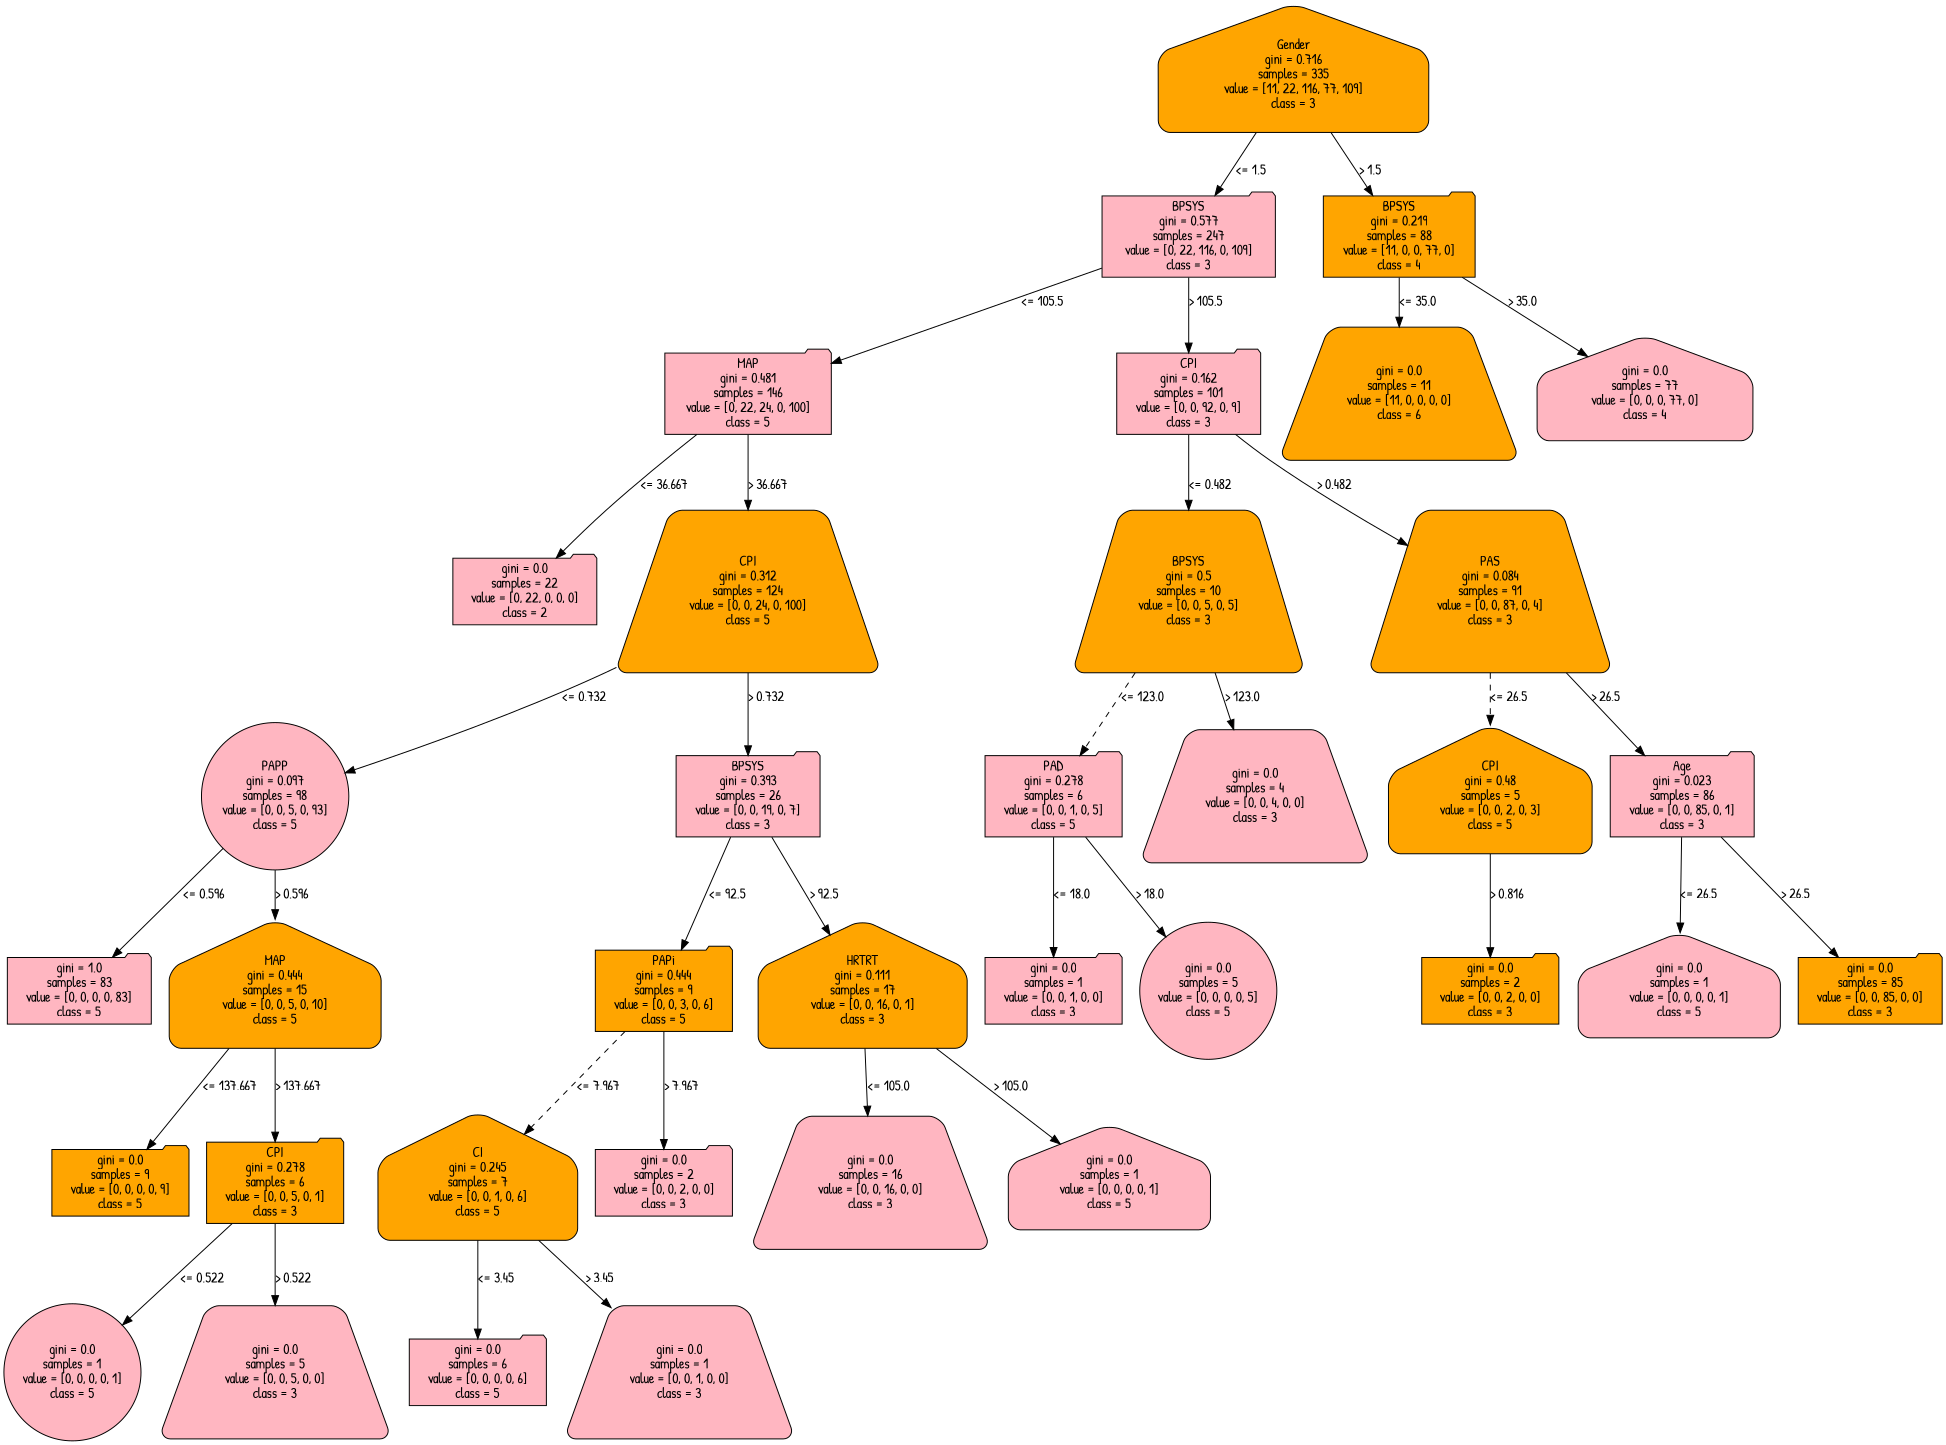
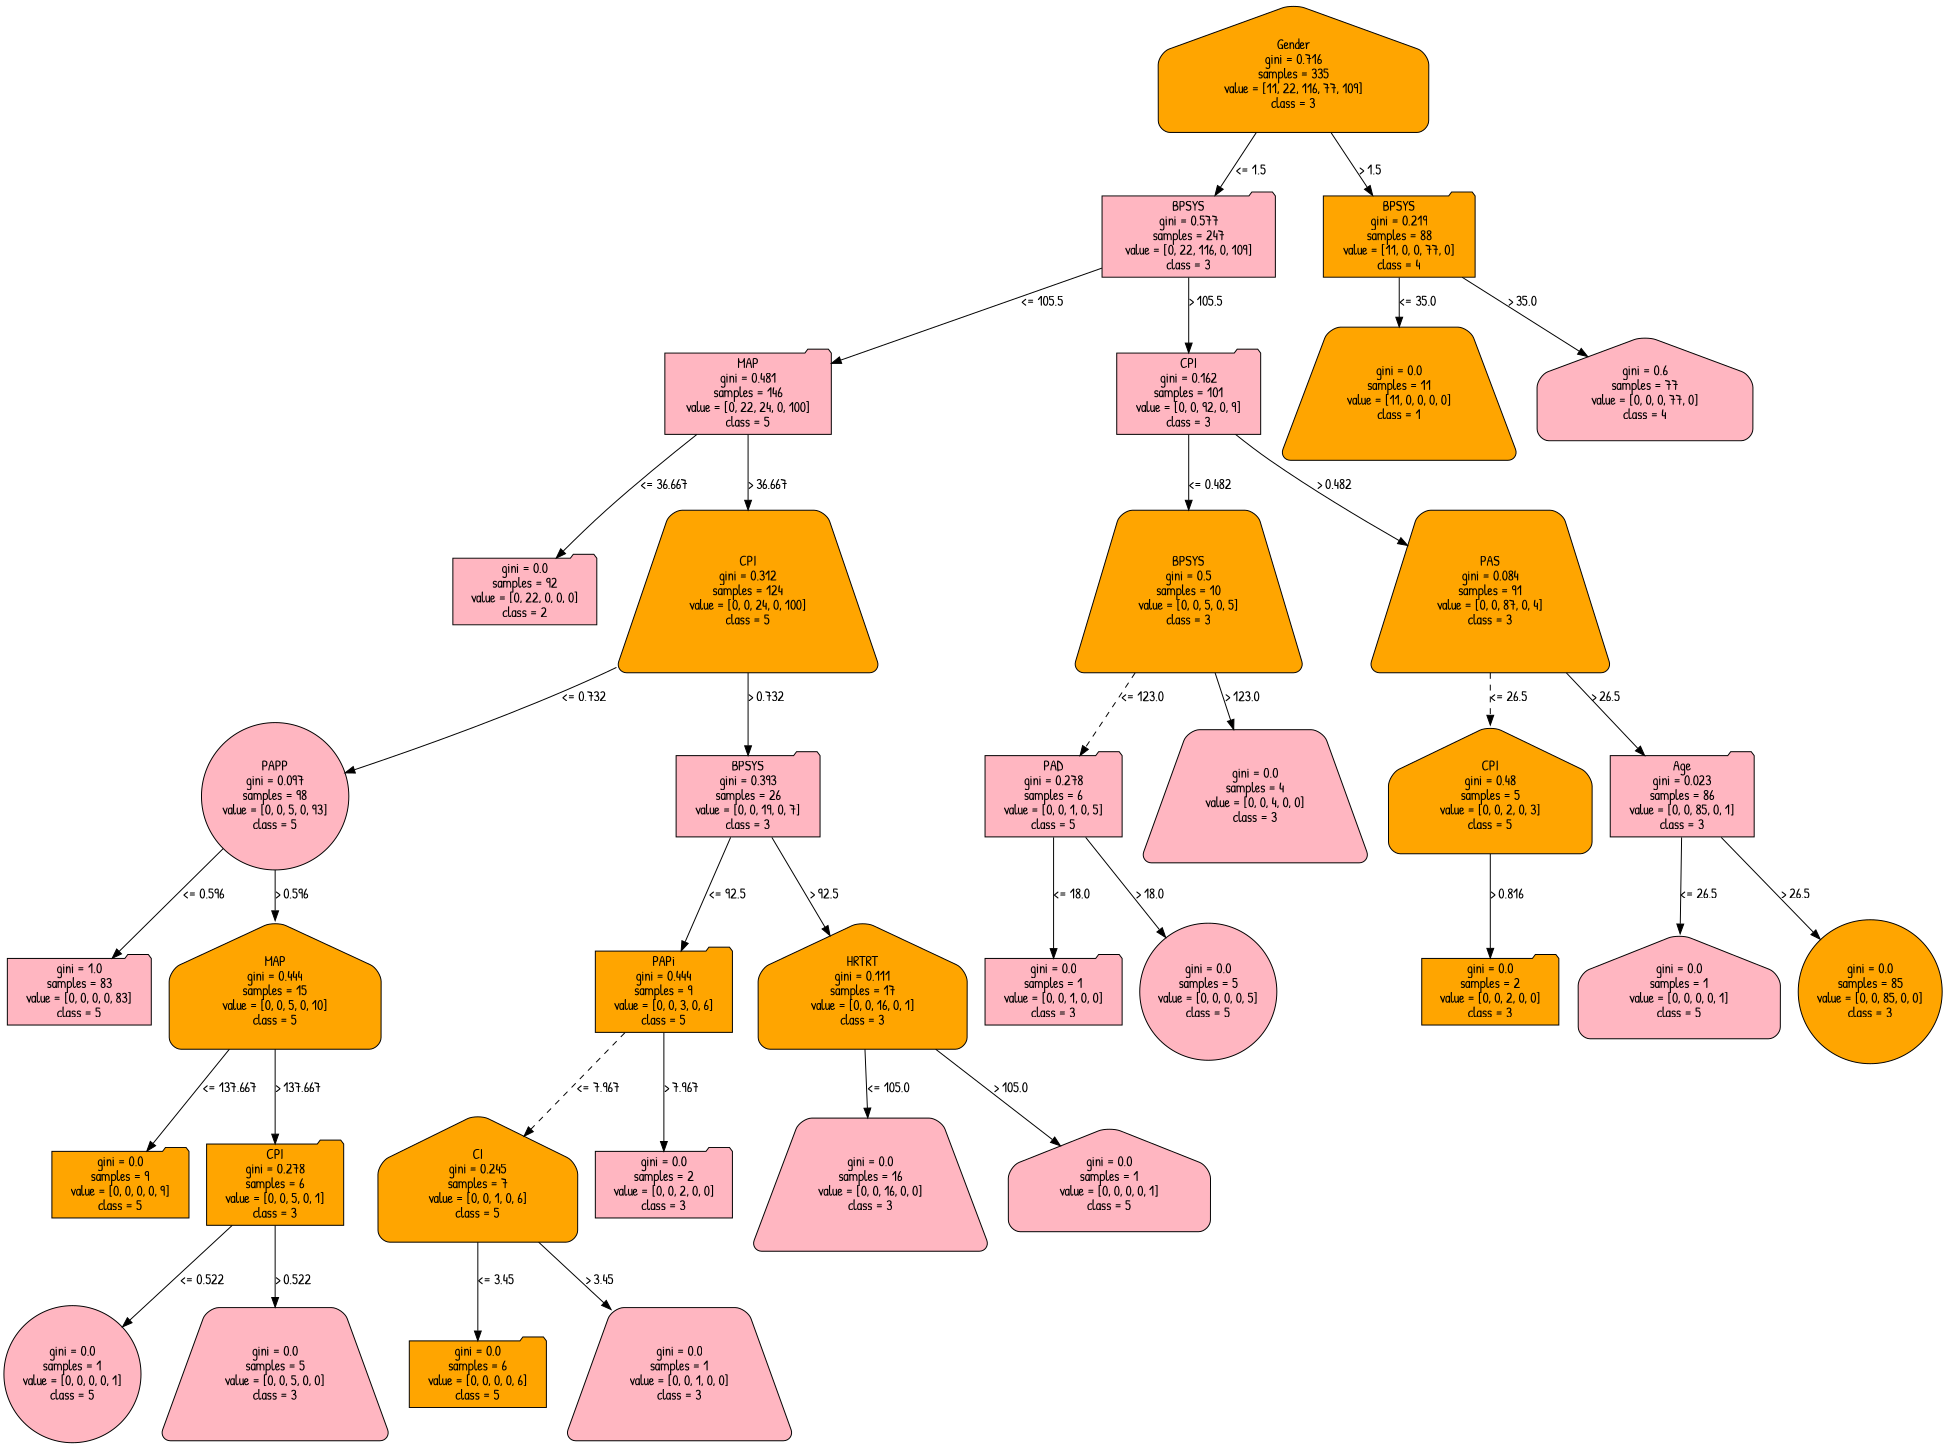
node "gini = 0.0 samples = 11 value = [11, 0, 0, 0, 0] class = 6": label "gini = 0.0 samples = 11 value = [11, 0, 0, 0, 0] class = 6" -> "gini = 0.0 samples = 11 value = [11, 0, 0, 0, 0] class = 1"
node "gini = 0.0 samples = 77 value = [0, 0, 0, 77, 0] class = 4": label "gini = 0.0 samples = 77 value = [0, 0, 0, 77, 0] class = 4" -> "gini = 0.6 samples = 77 value = [0, 0, 0, 77, 0] class = 4"
node "gini = 0.0 samples = 22 value = [0, 22, 0, 0, 0] class = 2": label "gini = 0.0 samples = 22 value = [0, 22, 0, 0, 0] class = 2" -> "gini = 0.0 samples = 92 value = [0, 22, 0, 0, 0] class = 2"
node "gini = 0.0 samples = 85 value = [0, 0, 85, 0, 0] class = 3": shape folder -> circle
node "gini = 0.0 samples = 6 value = [0, 0, 0, 0, 6] class = 5": fillcolor lightpink -> orange
